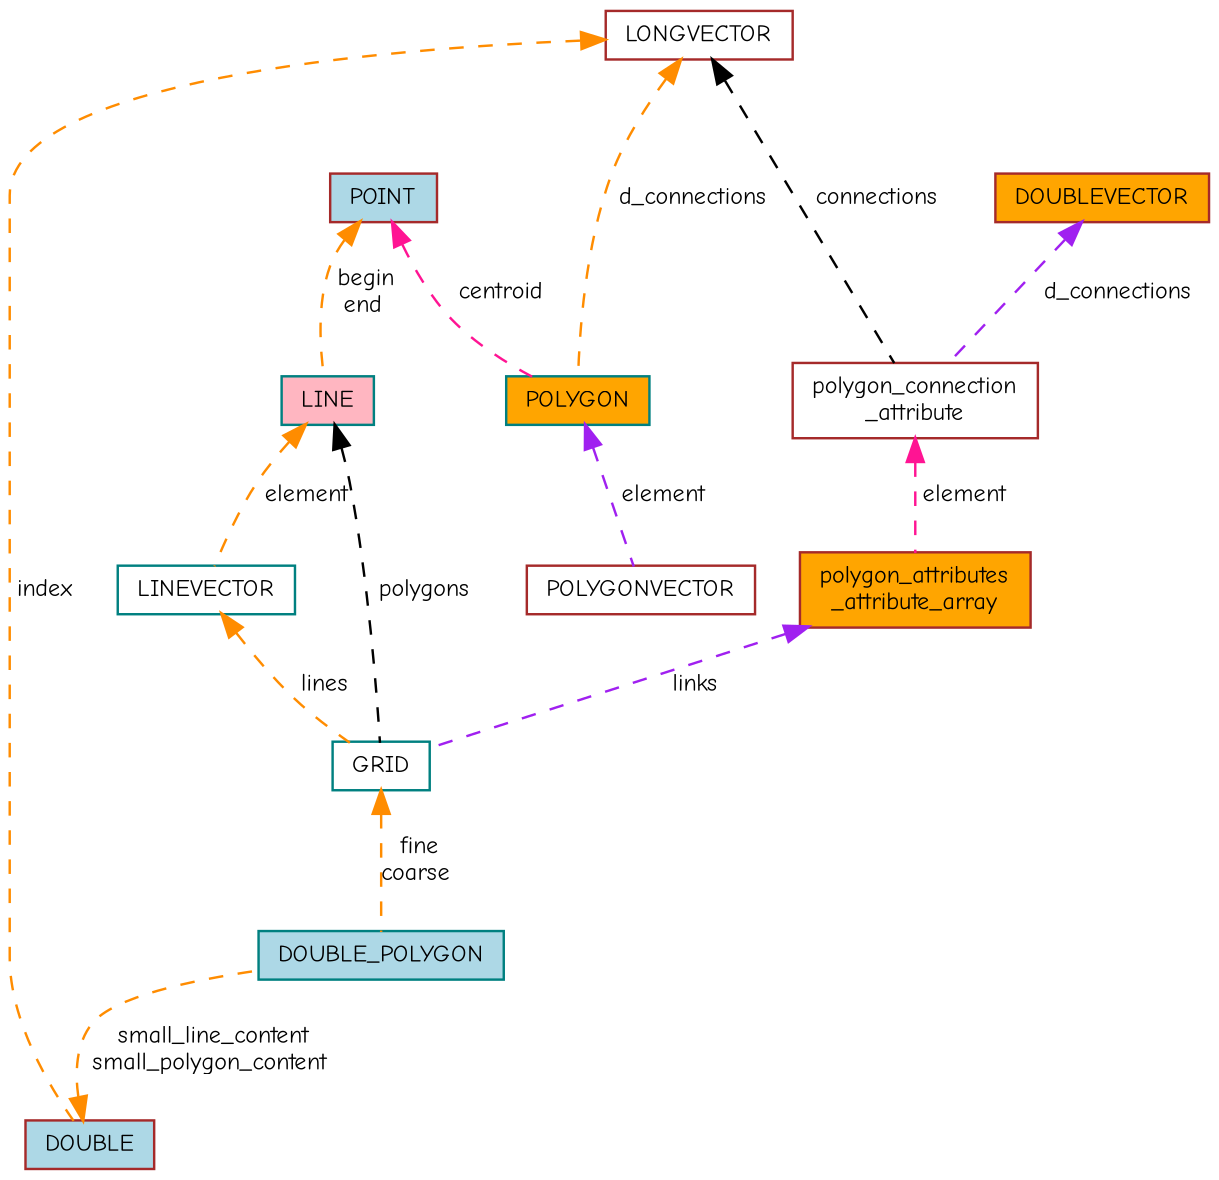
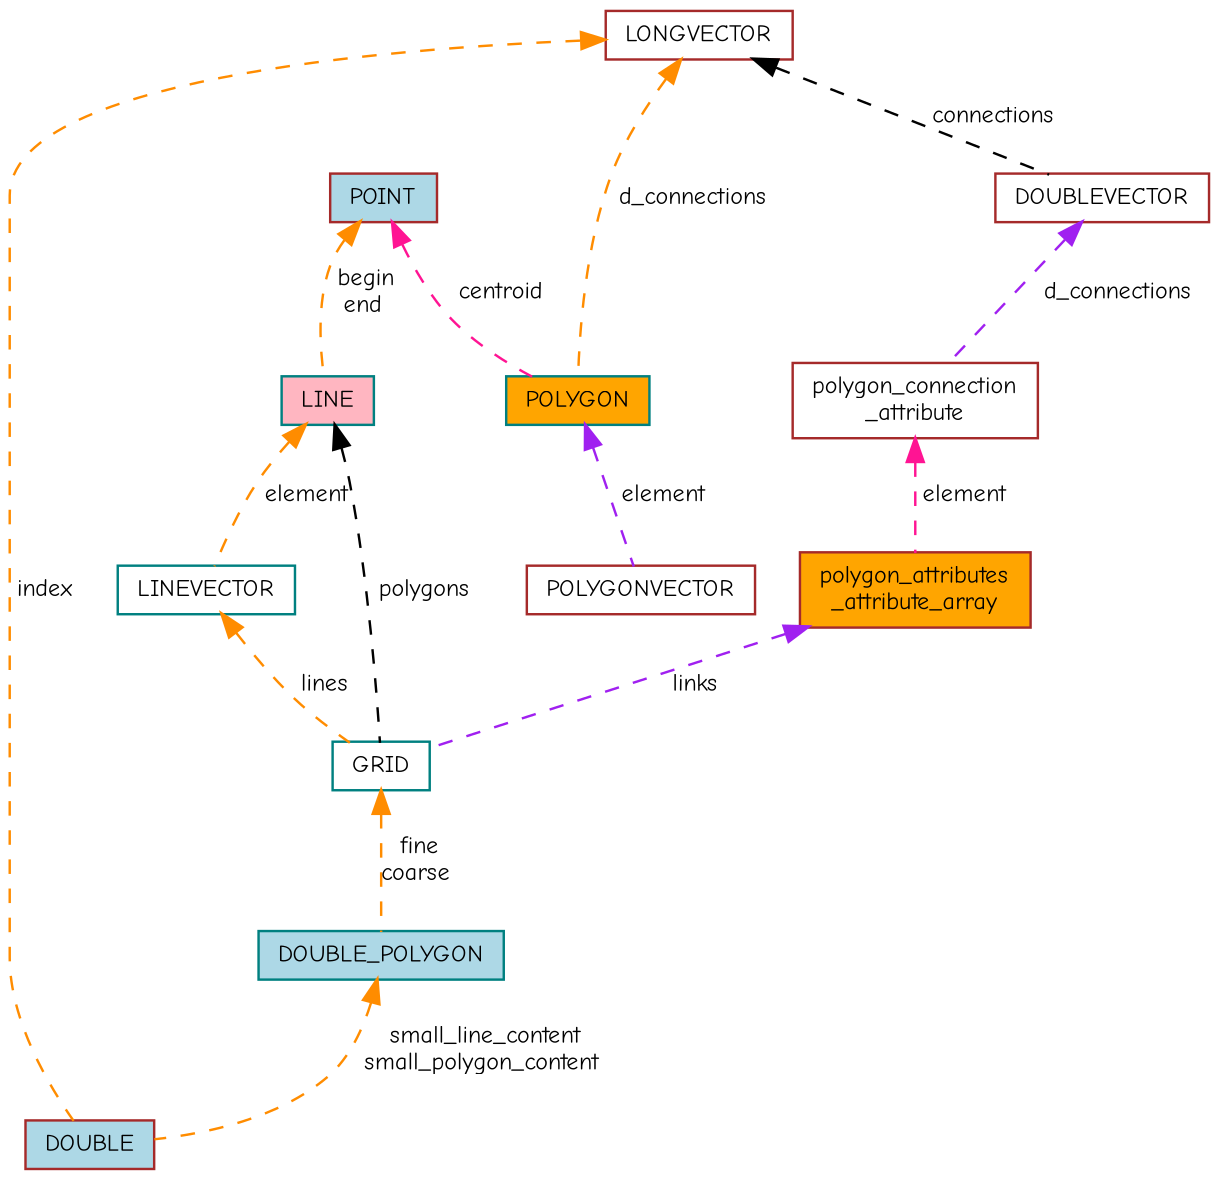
node "DOUBLEVECTOR": fillcolor orange -> white
edge "polygon_connection _attribute" -> "LONGVECTOR": now "DOUBLEVECTOR" -> "LONGVECTOR"
edge "DOUBLE_POLYGON" -> "DOUBLE": reversed
